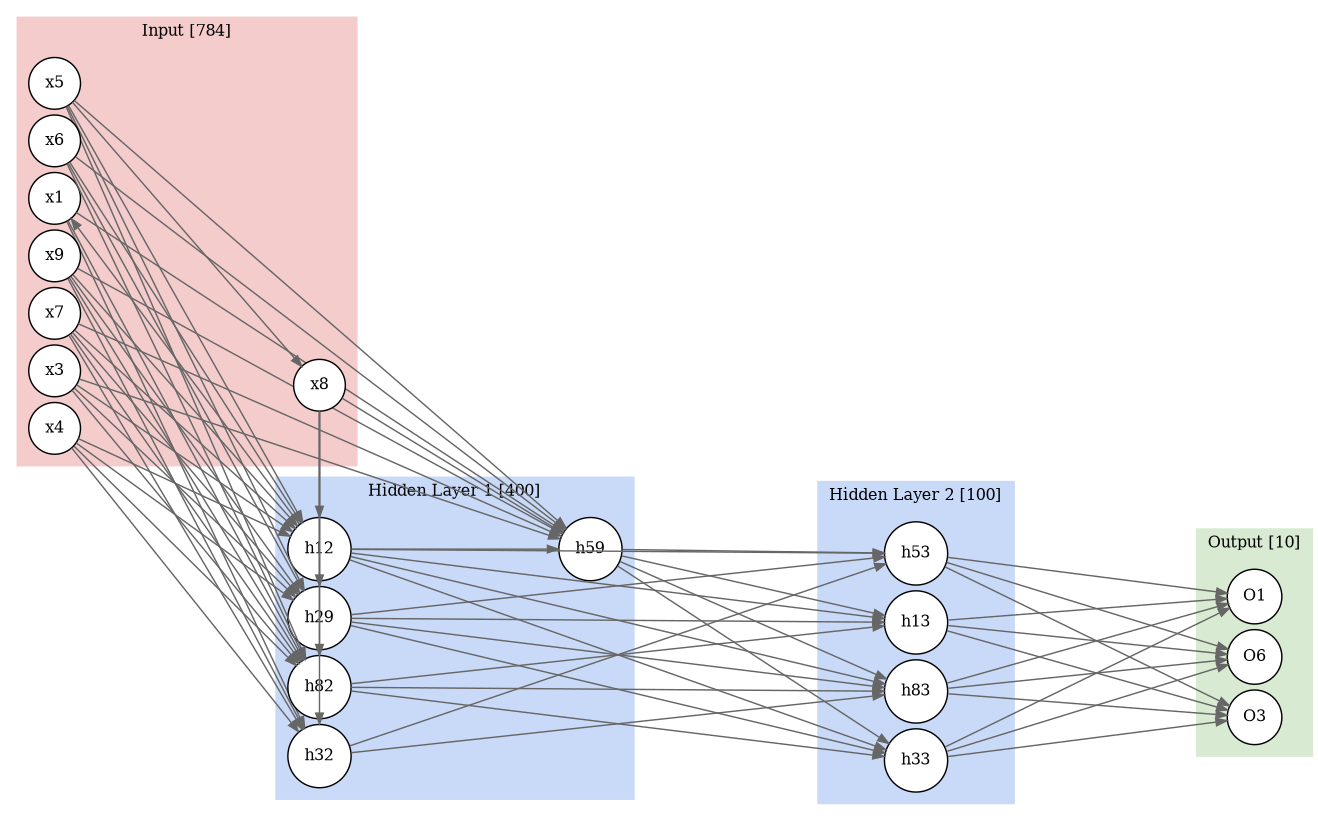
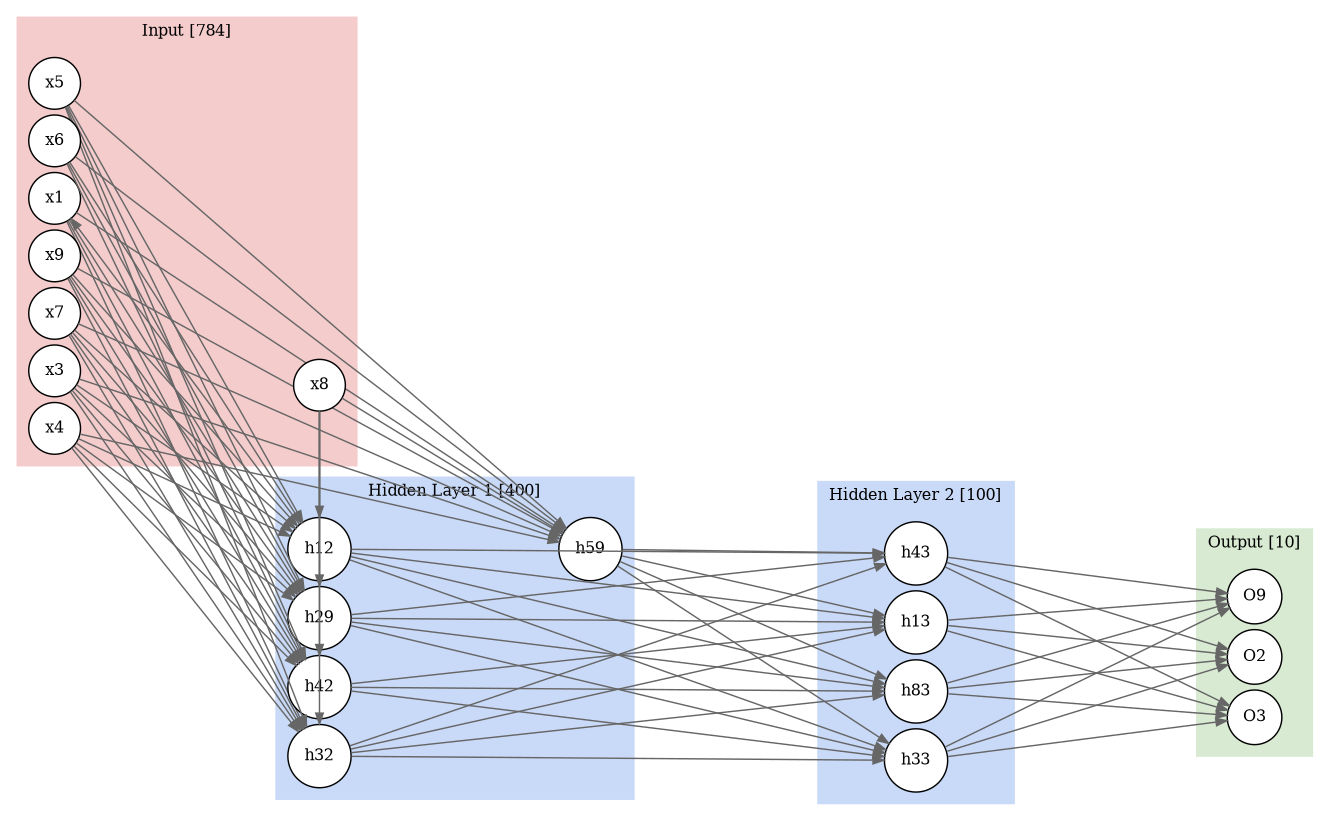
edge "x5" -> "x8": now "x5" -> "h32"
edge "x1" -> "h29": added
edge "h12" -> "h59": now "x4" -> "h59"
node "h53": label "h53" -> "h43"
edge "x3" -> "h32": added
node "O1": label "O1" -> "O9"
node "O6": label "O6" -> "O2"
node "h82": label "h82" -> "h42"
edge "h32" -> "h13": added
edge "h32" -> "h33": added
